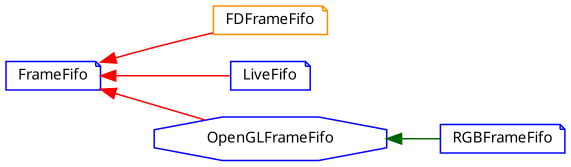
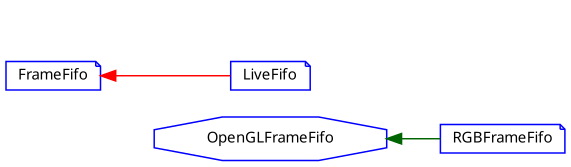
node "FDFrameFifo": removed
edge "OpenGLFrameFifo" -> "FrameFifo": removed
